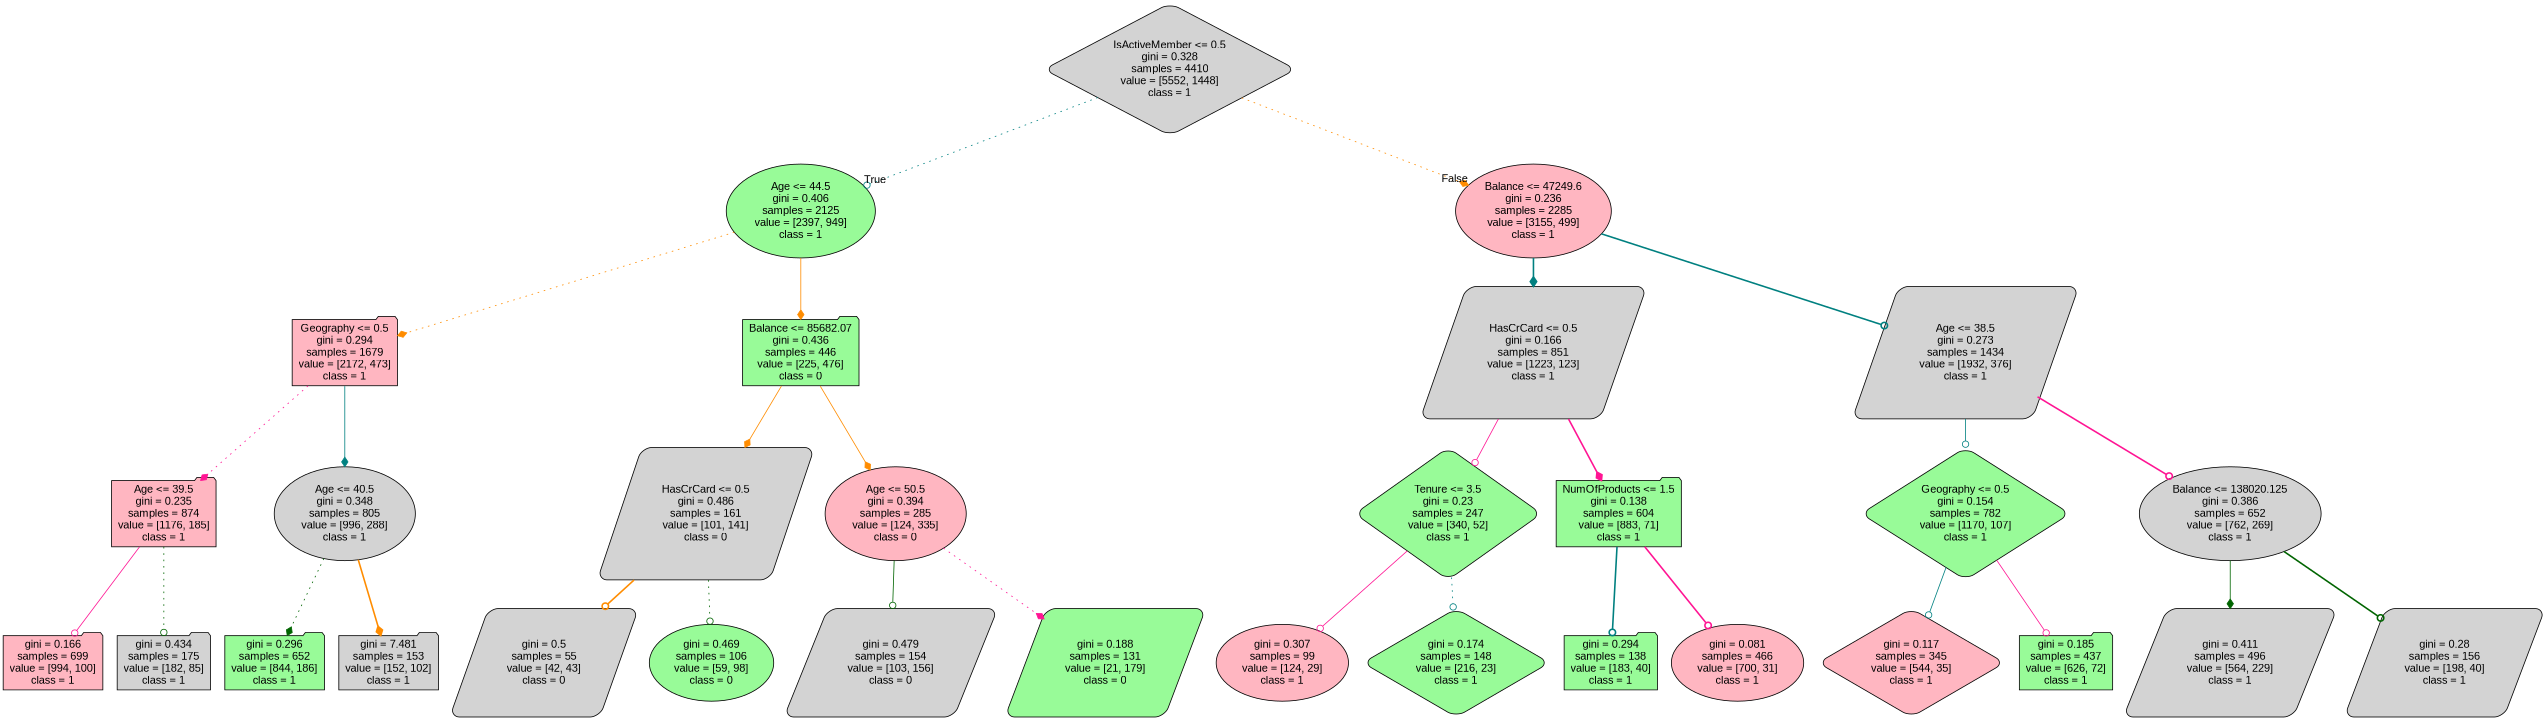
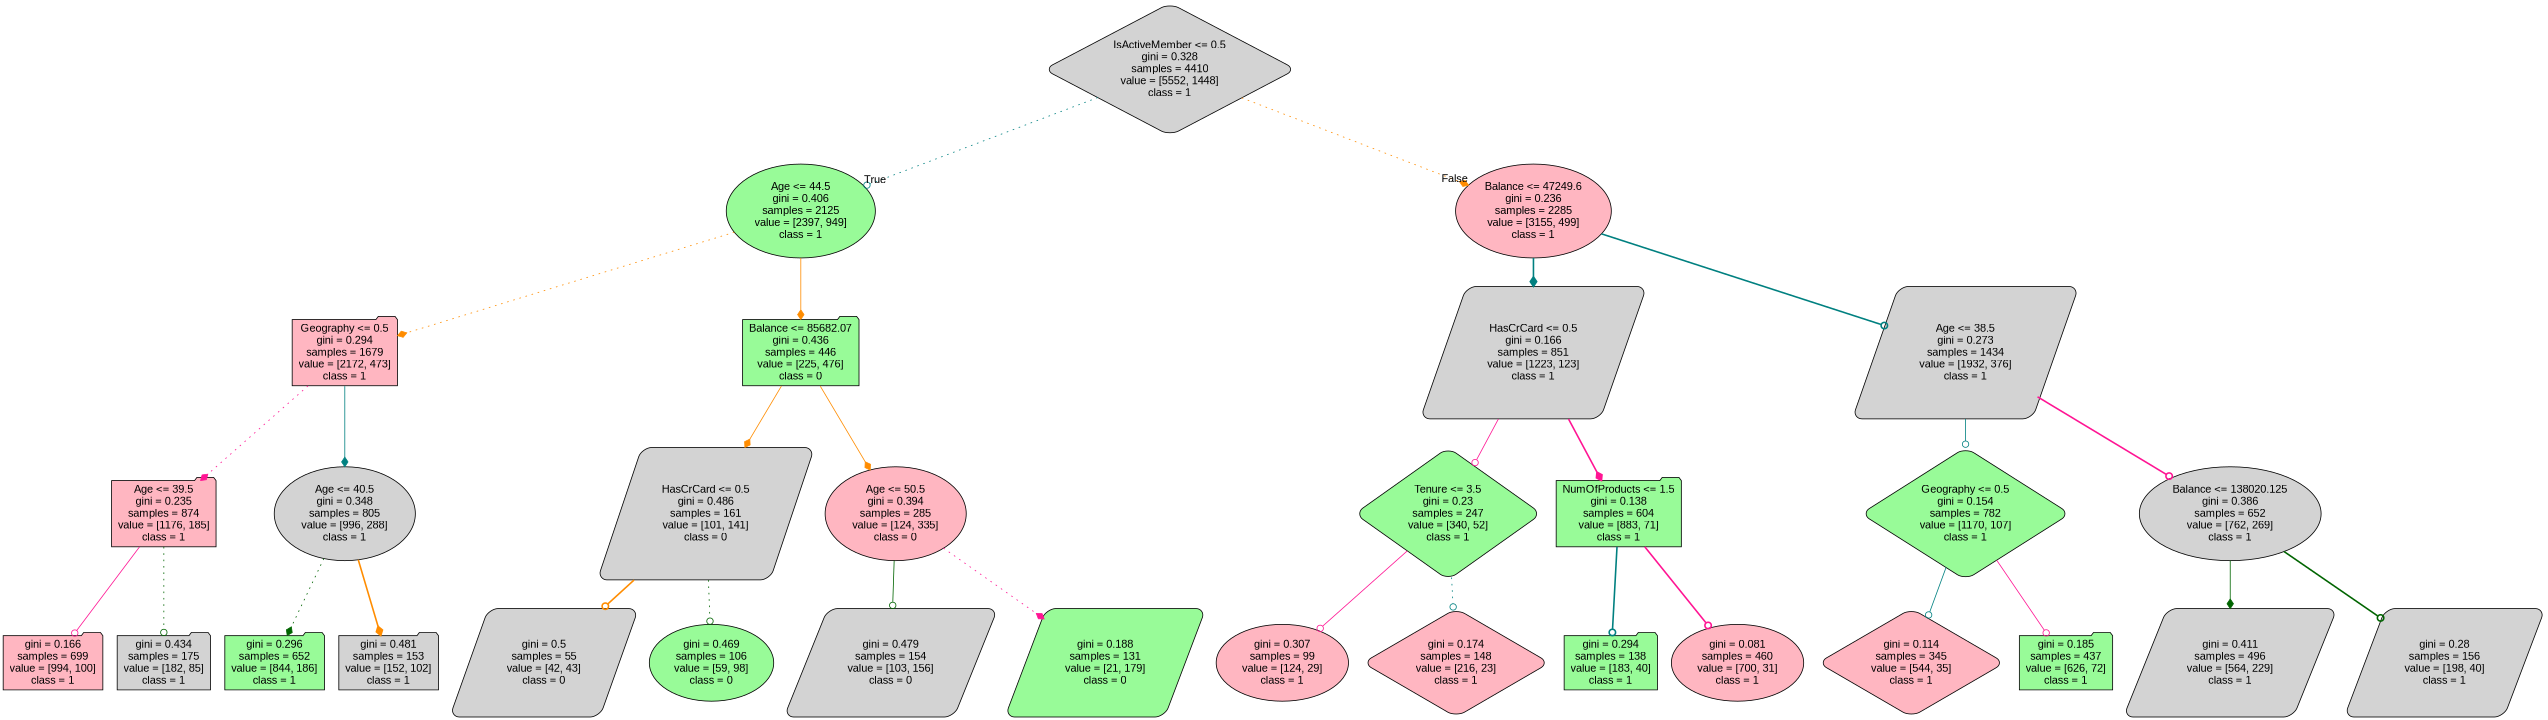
node "gini = 7.481 samples = 153 value = [152, 102] class = 1": label "gini = 7.481 samples = 153 value = [152, 102] class = 1" -> "gini = 0.481 samples = 153 value = [152, 102] class = 1"
node "gini = 0.174 samples = 148 value = [216, 23] class = 1": fillcolor palegreen -> lightpink
node "gini = 0.081 samples = 466 value = [700, 31] class = 1": label "gini = 0.081 samples = 466 value = [700, 31] class = 1" -> "gini = 0.081 samples = 460 value = [700, 31] class = 1"
node "gini = 0.117 samples = 345 value = [544, 35] class = 1": label "gini = 0.117 samples = 345 value = [544, 35] class = 1" -> "gini = 0.114 samples = 345 value = [544, 35] class = 1"
